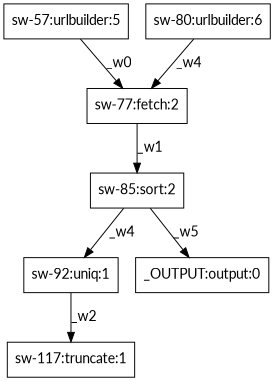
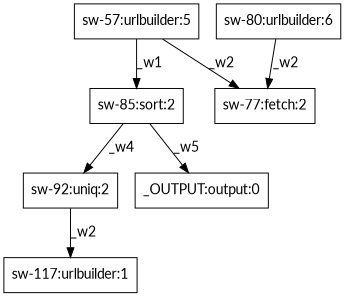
edge "sw-57:urlbuilder:5" -> "sw-77:fetch:2": label "_w0" -> "_w2"
edge "sw-80:urlbuilder:6" -> "sw-77:fetch:2": label "_w4" -> "_w2"
edge "sw-77:fetch:2" -> "sw-85:sort:2": now "sw-57:urlbuilder:5" -> "sw-85:sort:2"
node "sw-92:uniq:1": label "sw-92:uniq:1" -> "sw-92:uniq:2"
node "sw-117:truncate:1": label "sw-117:truncate:1" -> "sw-117:urlbuilder:1"
